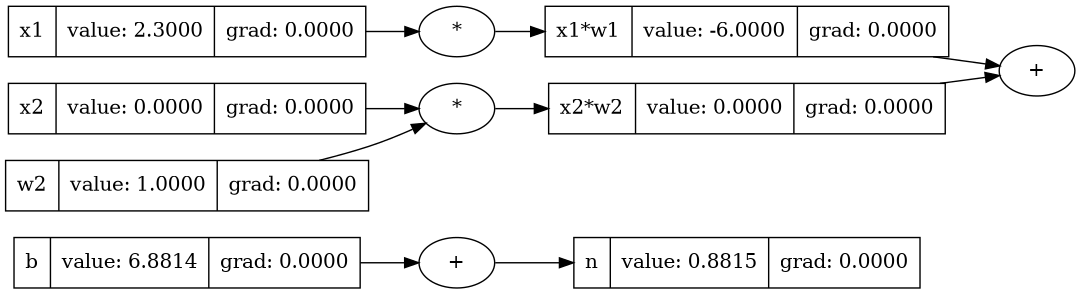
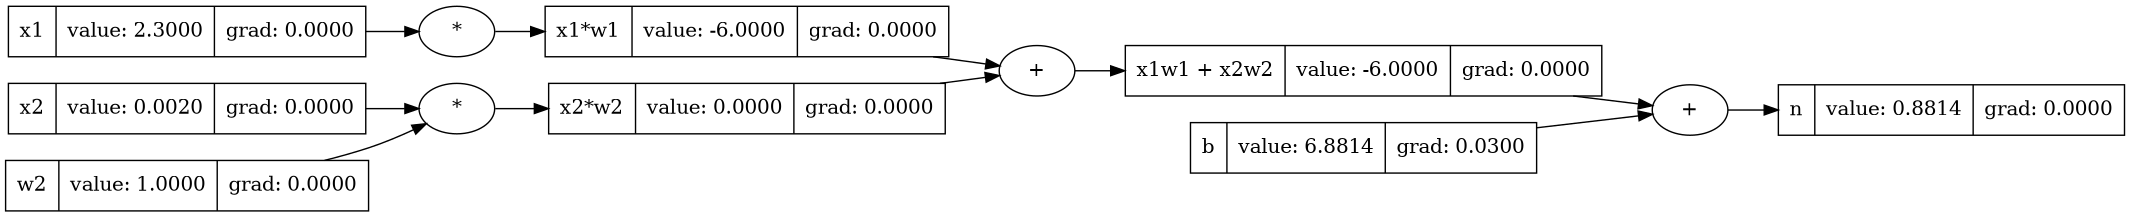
node "x1w1 + x2w2": added
node "x2": text "value: 0.0000" -> "value: 0.0020"
node "b": text "grad: 0.0000" -> "grad: 0.0300"
node "n": text "value: 0.8815" -> "value: 0.8814"
